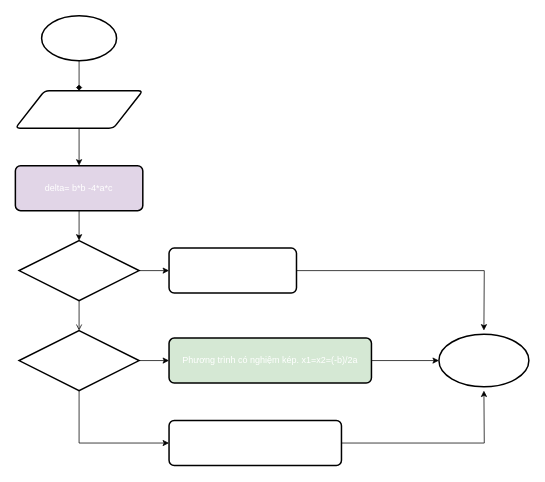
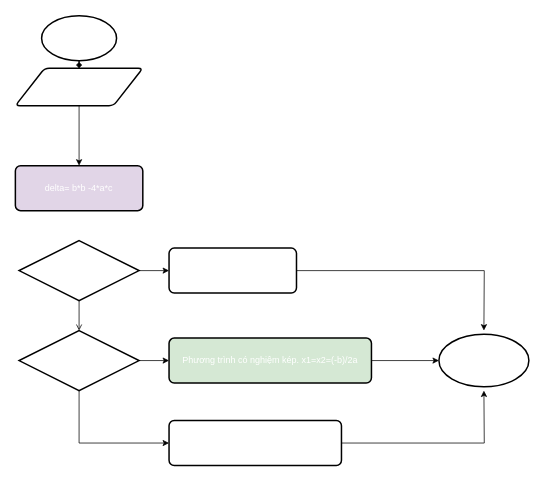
node "Nhập a, b, c": moved (79, 109) -> (79, 87)
edge "delta= b*b -4*a*c" -> "delta<0": removed
